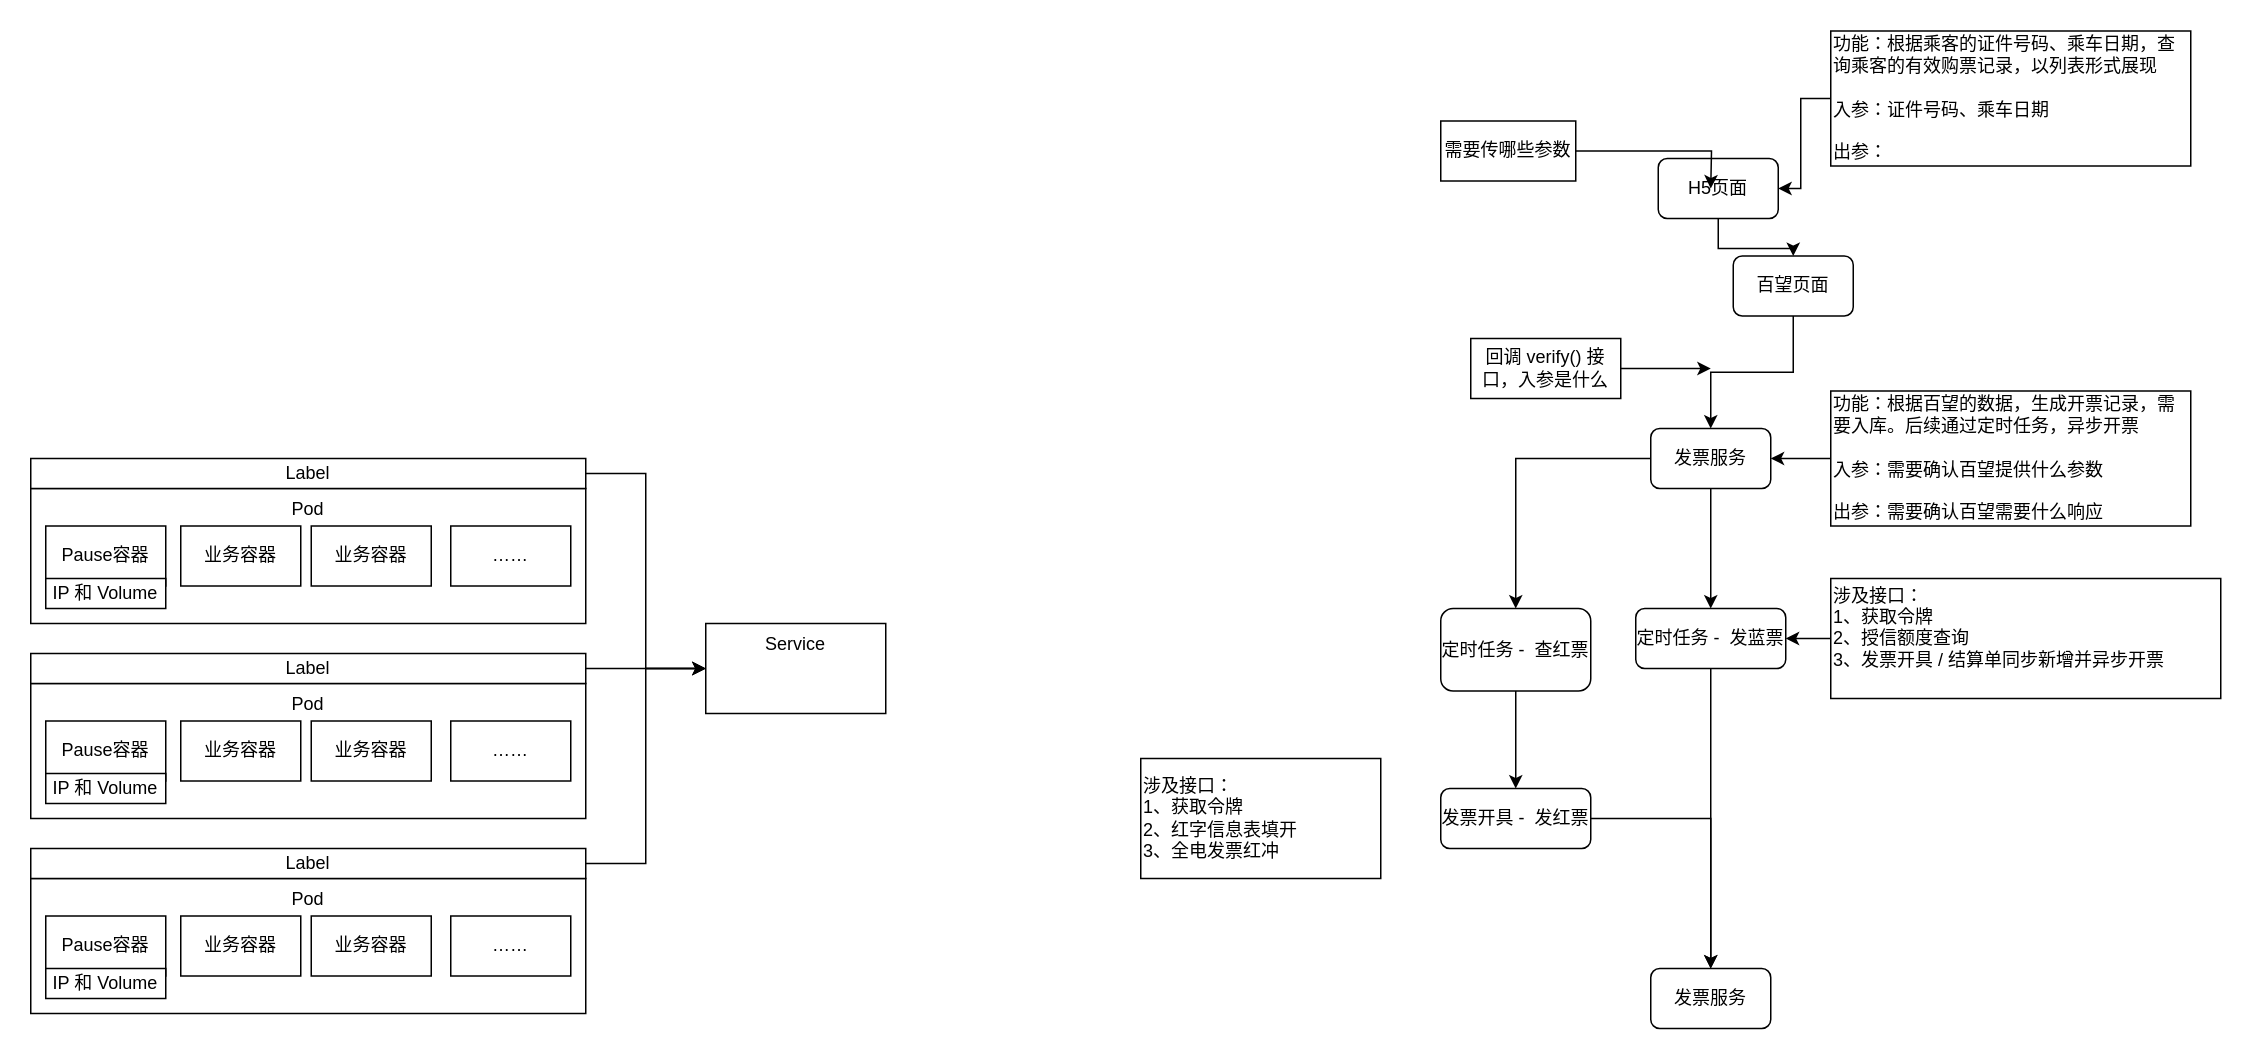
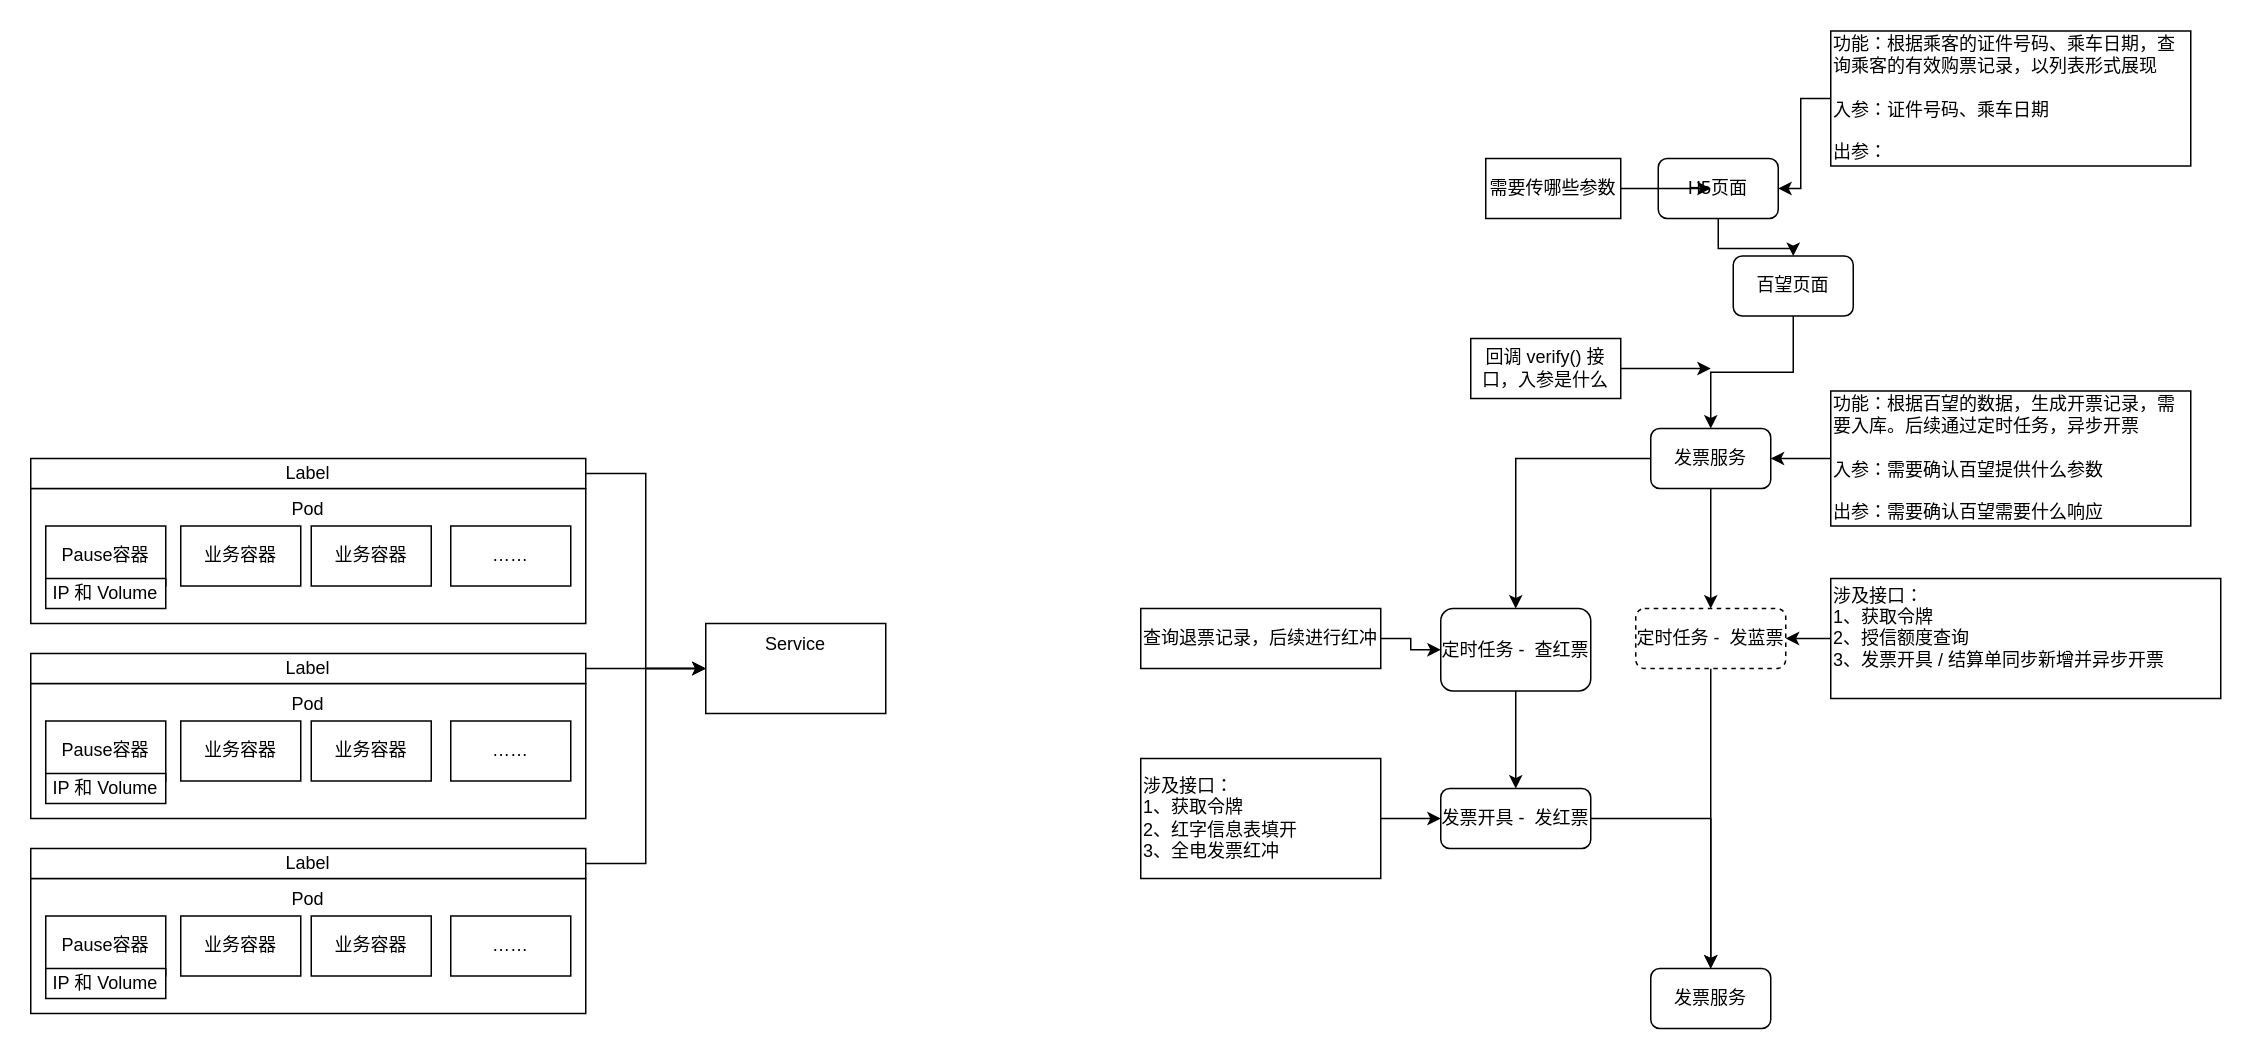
node "需要传哪些参数": moved (1508, 151) -> (1553, 188)
node "查询退票记录，后续进行红冲": added
edge "查询退票记录，后续进行红冲" -> "定时任务 - 查红票": added
node "定时任务 - 发蓝票": style solid -> dashed
edge "涉及接口： 1、获取令牌 2、红字信息表填开 3、全电发票红冲" -> "发票开具 - 发红票": added
